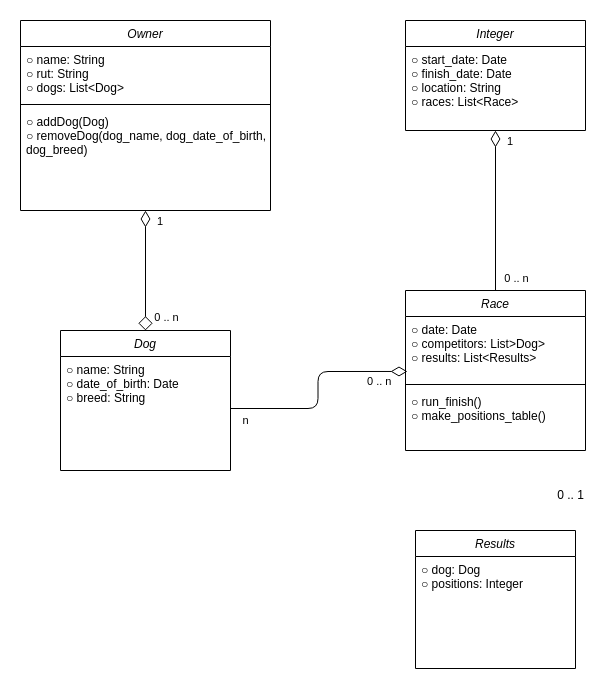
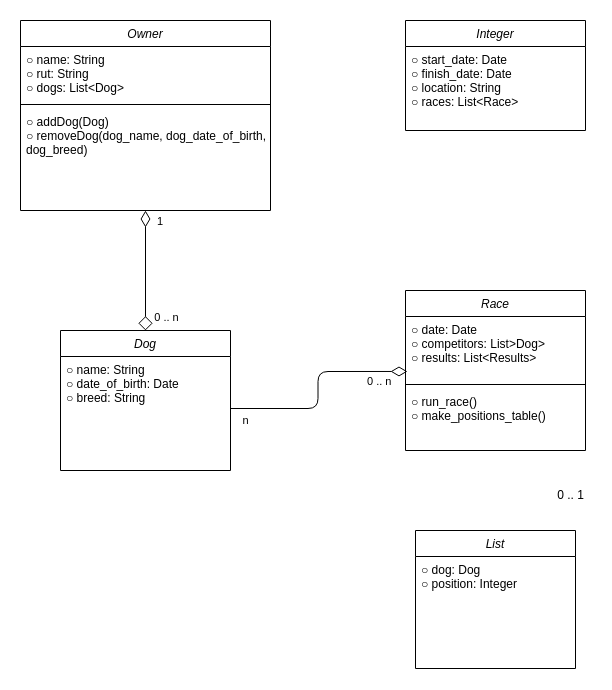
edge "Race" -> "Integer": removed, labels "0 .. n", "1"
node "○ run_finish() ○ make_positions_table()": label "○ run_finish() ○ make_positions_table()" -> "○ run_race() ○ make_positions_table()"
node "Results": label "Results" -> "List"
node "○ dog: Dog ○ positions: Integer": label "○ dog: Dog ○ positions: Integer" -> "○ dog: Dog ○ position: Integer"
